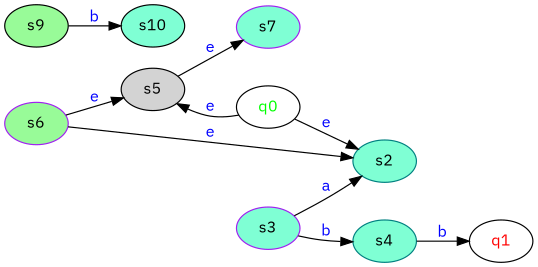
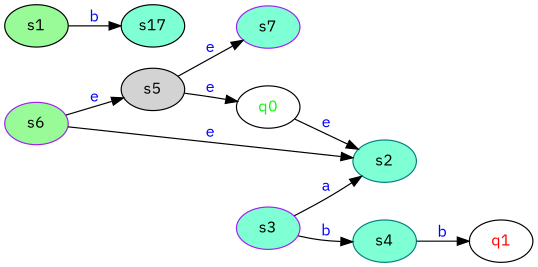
node "s9": label "s9" -> "s1"
node "s10": label "s10" -> "s17"
edge "q0" -> "s5": reversed
